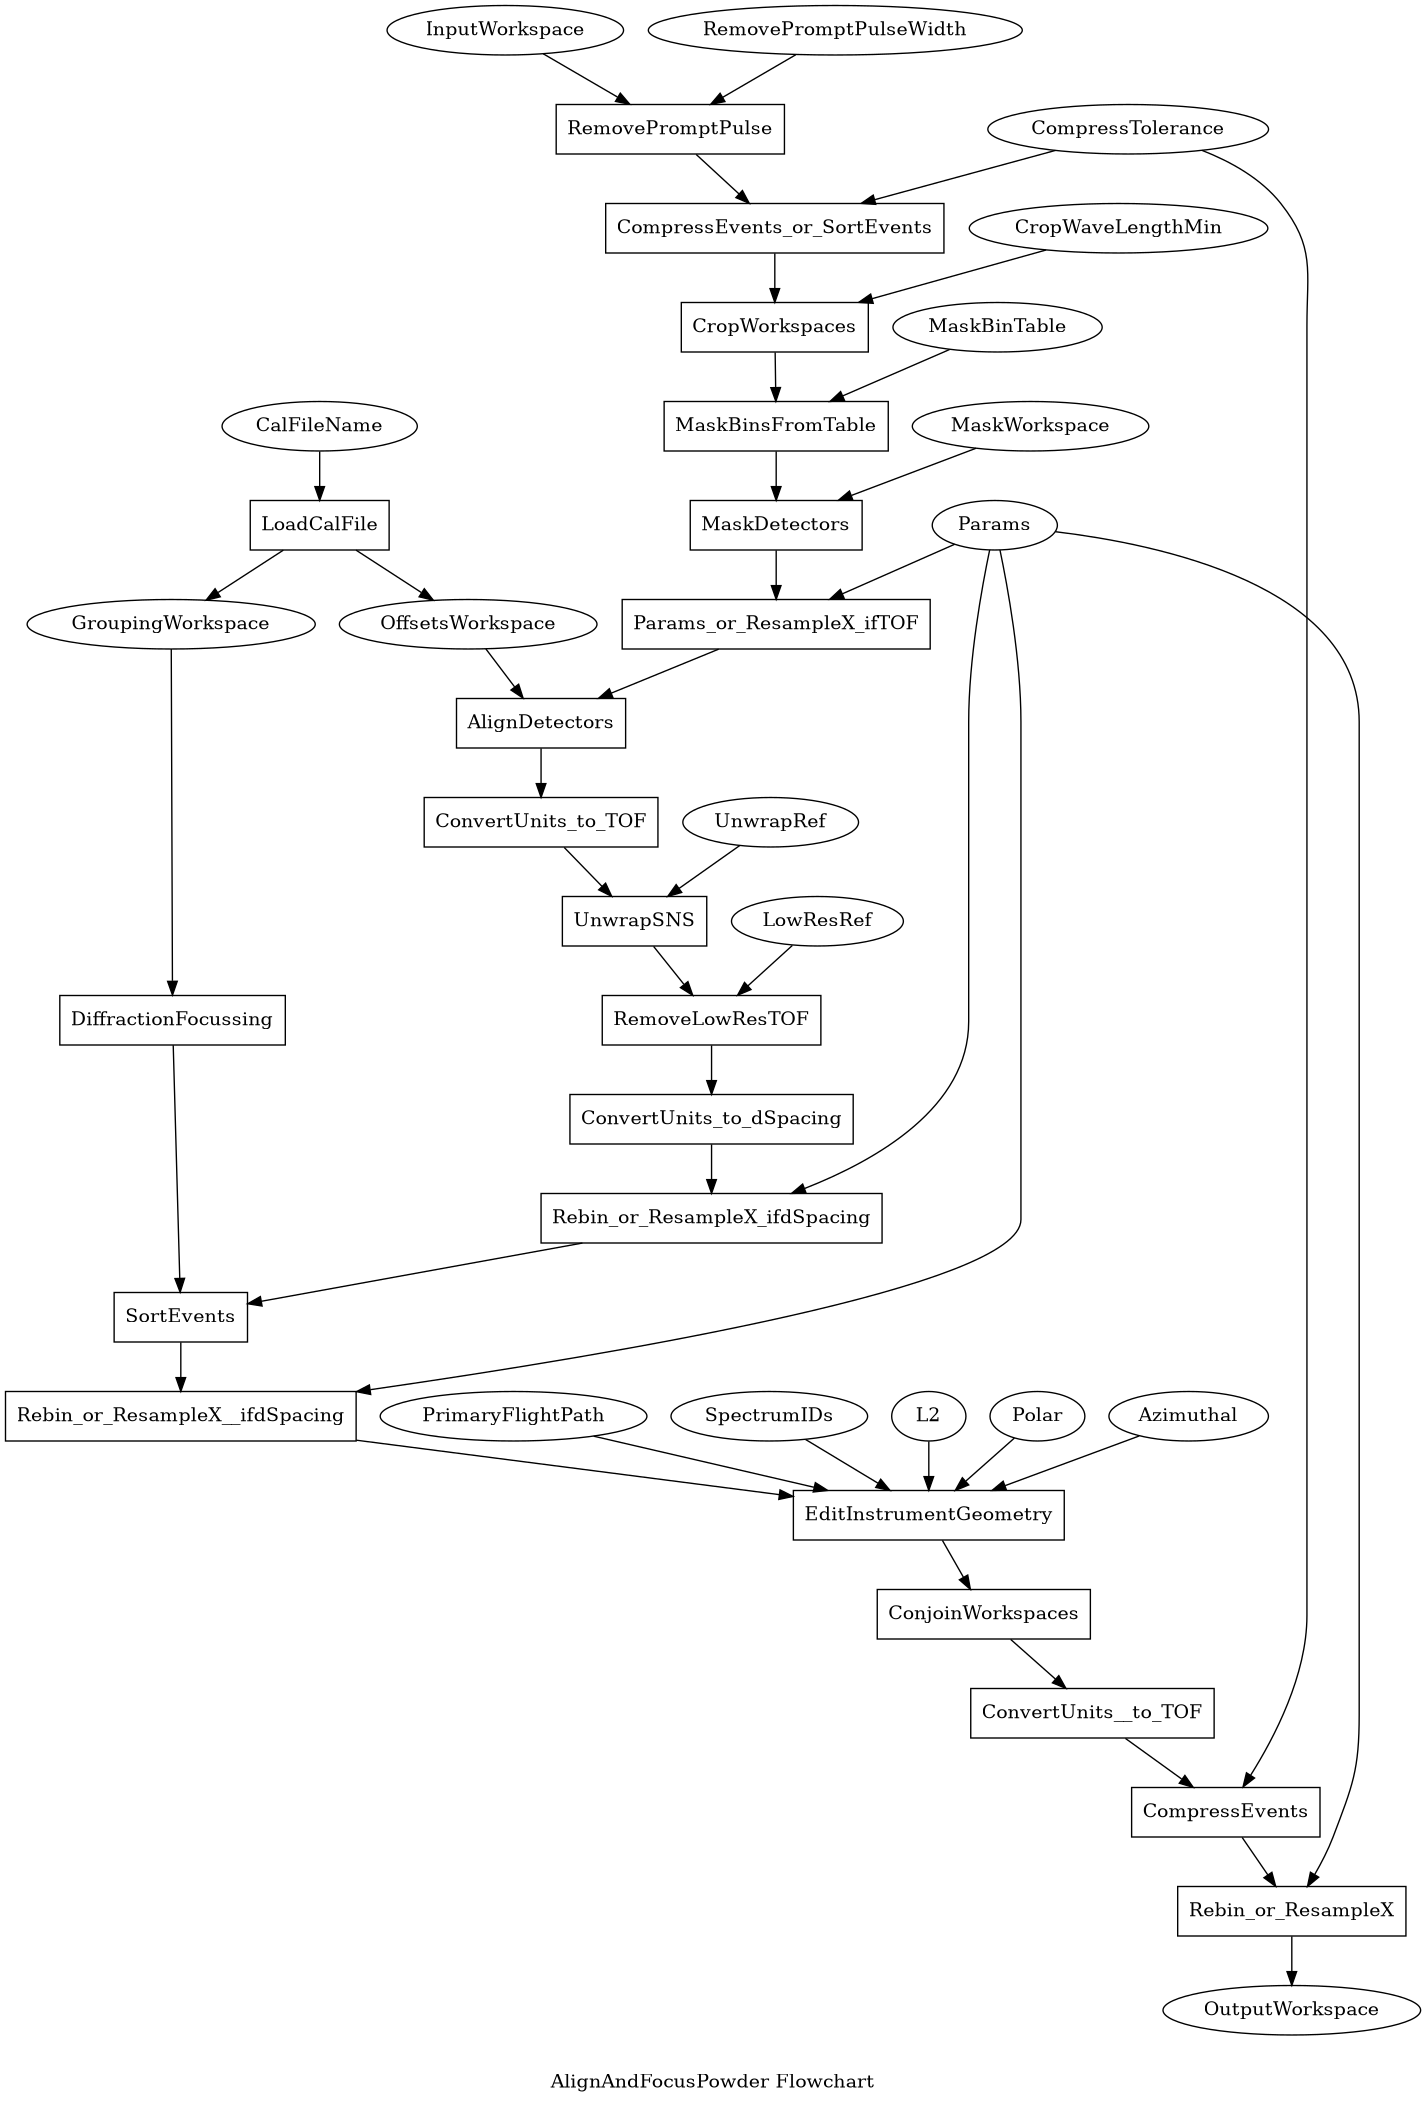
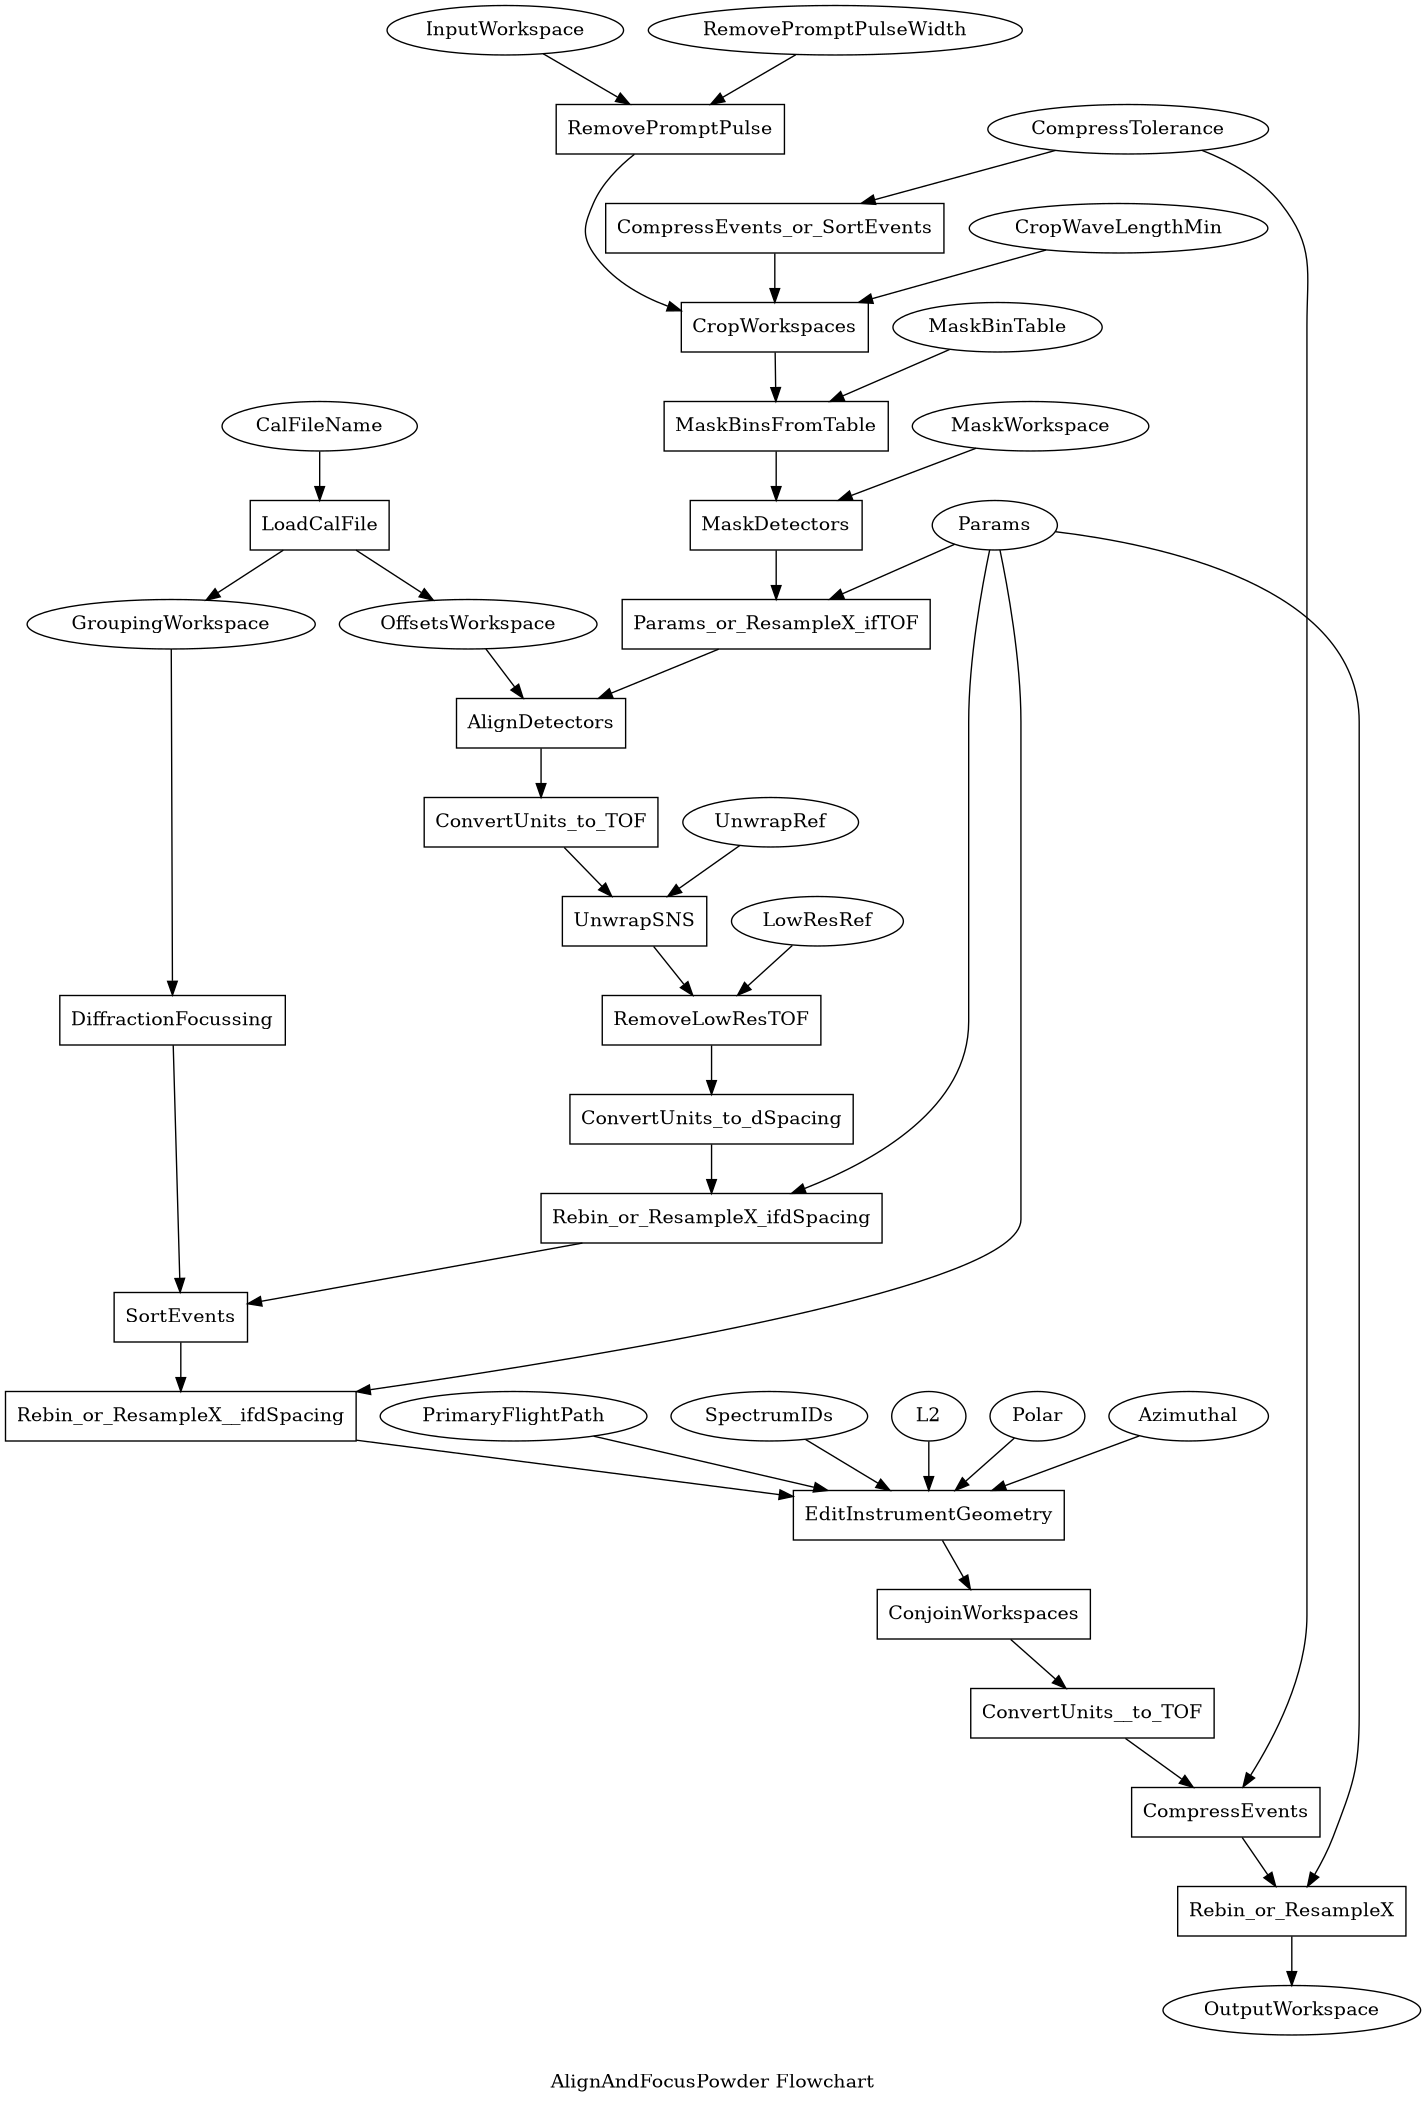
edge "RemovePromptPulse" -> "CompressEvents_or_SortEvents": now "RemovePromptPulse" -> "CropWorkspaces"
